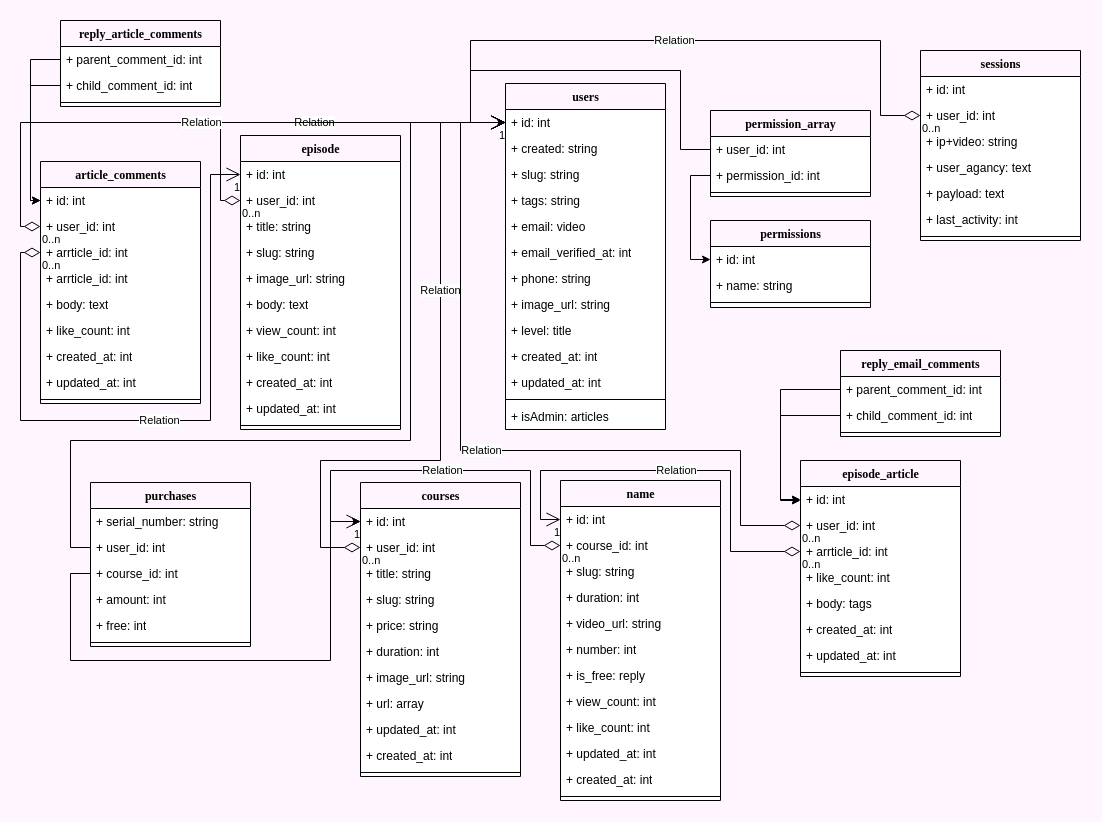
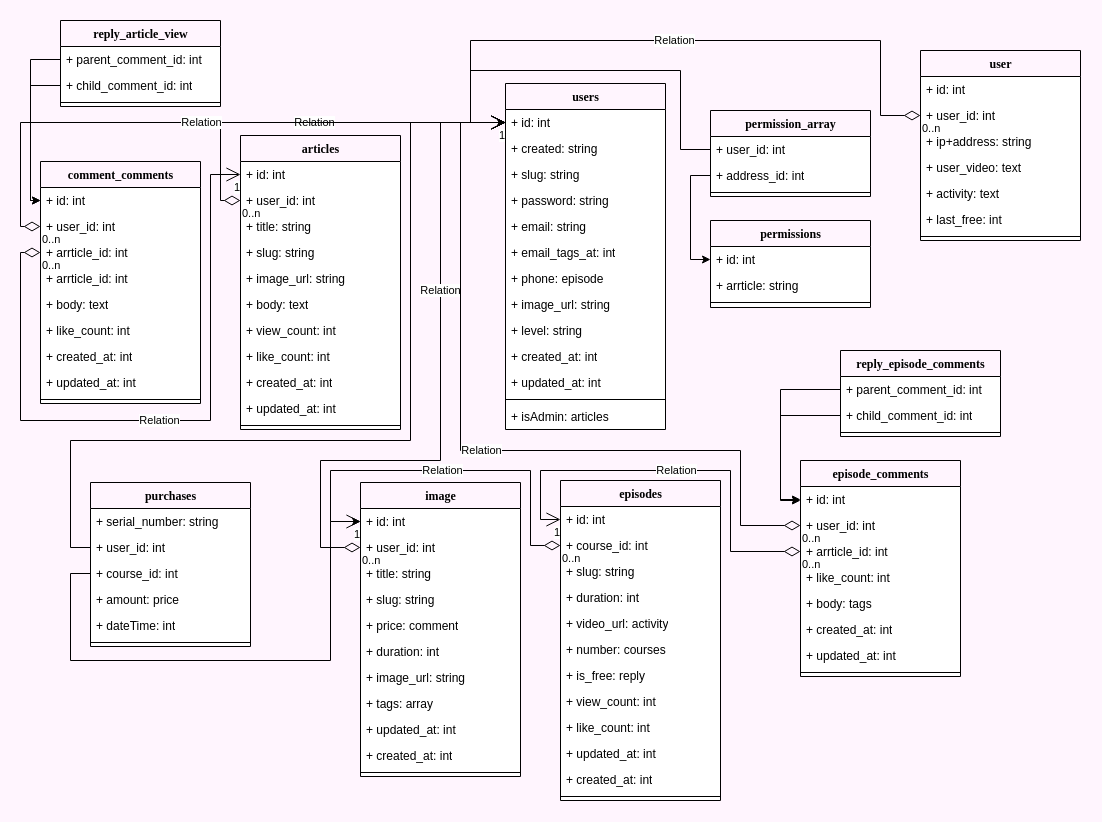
node "reply_article_comments": label "reply_article_comments" -> "reply_article_view"
node "sessions": label "sessions" -> "user"
node "+ ip+video: string": label "+ ip+video: string" -> "+ ip+address: string"
node "episode": label "episode" -> "articles"
node "+ user_agancy: text": label "+ user_agancy: text" -> "+ user_video: text"
node "article_comments": label "article_comments" -> "comment_comments"
node "+ permission_id: int": label "+ permission_id: int" -> "+ address_id: int"
node "+ payload: text": label "+ payload: text" -> "+ activity: text"
node "+ tags: string": label "+ tags: string" -> "+ password: string"
node "+ last_activity: int": label "+ last_activity: int" -> "+ last_free: int"
node "+ email: video": label "+ email: video" -> "+ email: string"
node "+ email_verified_at: int": label "+ email_verified_at: int" -> "+ email_tags_at: int"
node "+ phone: string": label "+ phone: string" -> "+ phone: episode"
node "+ name: string": label "+ name: string" -> "+ arrticle: string"
node "+ level: title": label "+ level: title" -> "+ level: string"
node "reply_email_comments": label "reply_email_comments" -> "reply_episode_comments"
node "episode_article": label "episode_article" -> "episode_comments"
node "name": label "name" -> "episodes"
node "courses": label "courses" -> "image"
node "+ amount: int": label "+ amount: int" -> "+ amount: price"
node "+ video_url: string": label "+ video_url: string" -> "+ video_url: activity"
node "+ free: int": label "+ free: int" -> "+ dateTime: int"
node "+ price: string": label "+ price: string" -> "+ price: comment"
node "+ number: int": label "+ number: int" -> "+ number: courses"
node "+ url: array": label "+ url: array" -> "+ tags: array"
